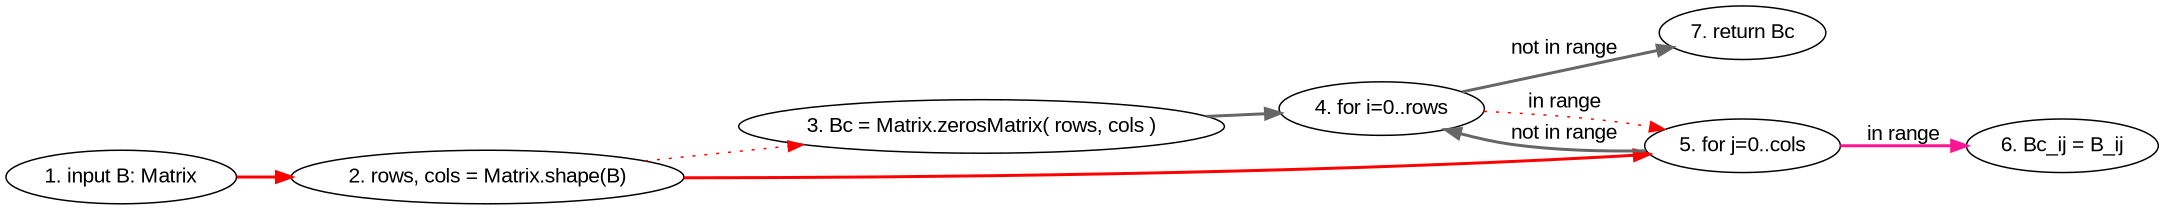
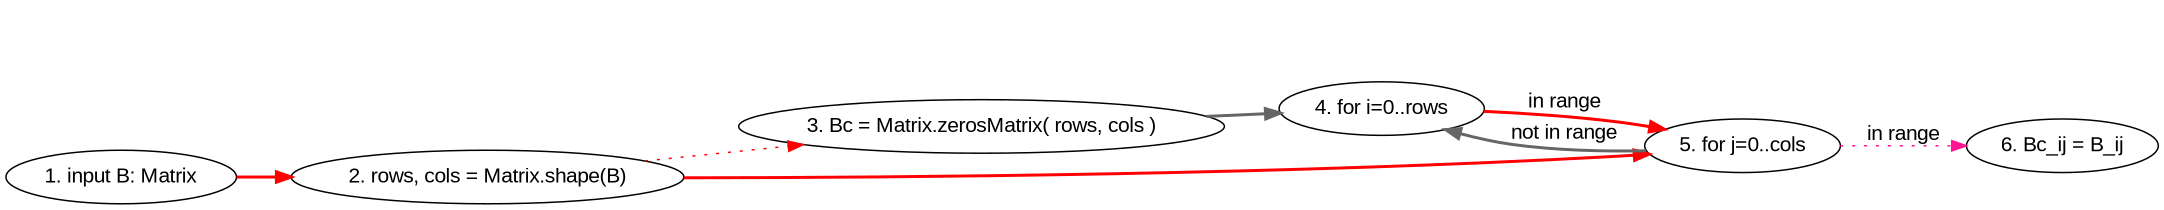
node "7. return Bc": removed
edge "4. for i=0..rows" -> "5. for j=0..cols": style dotted -> bold
edge "5. for j=0..cols" -> "6. Bc_ij = B_ij": style bold -> dotted
